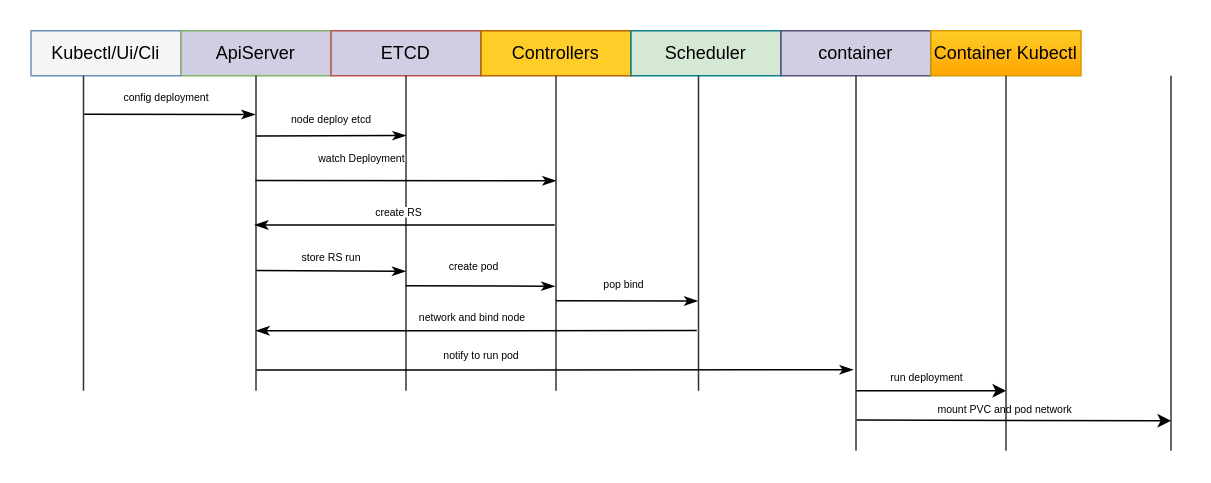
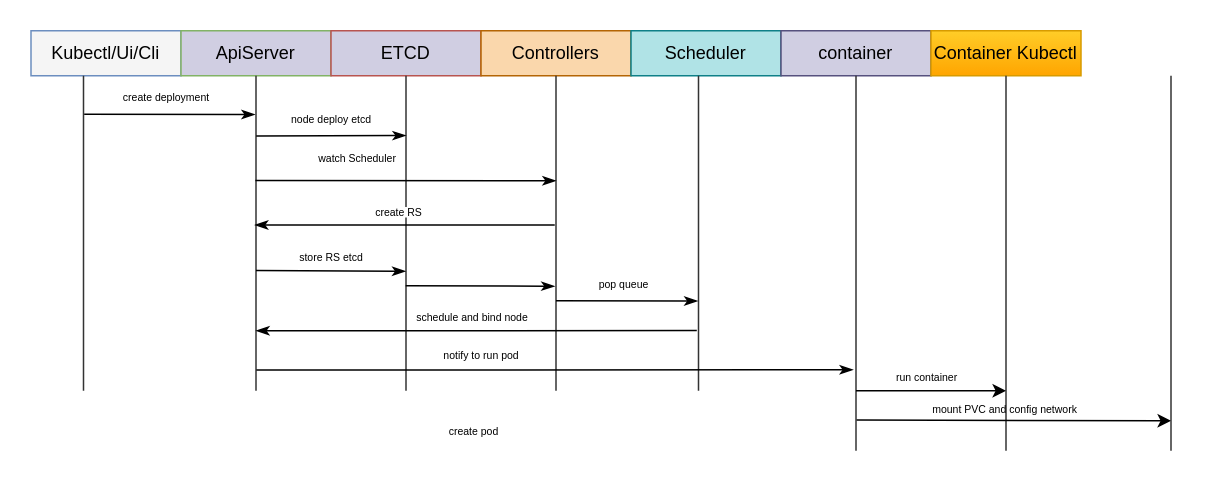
node "Controllers": fillcolor #ffcd28 -> #fad7ac
node "Scheduler": fillcolor #d5e8d4 -> #b0e3e6
node "config deployment": label "config deployment" -> "create deployment"
node "watch Deployment": label "watch Deployment" -> "watch Scheduler"
node "store RS run": label "store RS run" -> "store RS etcd"
node "create pod": moved (473, 268) -> (473, 433)
node "pop bind": label "pop bind" -> "pop queue"
node "network and bind node": label "network and bind node" -> "schedule and bind node"
node "run deployment": label "run deployment" -> "run container"
node "mount PVC and pod network": label "mount PVC and pod network" -> "mount PVC and config network"
